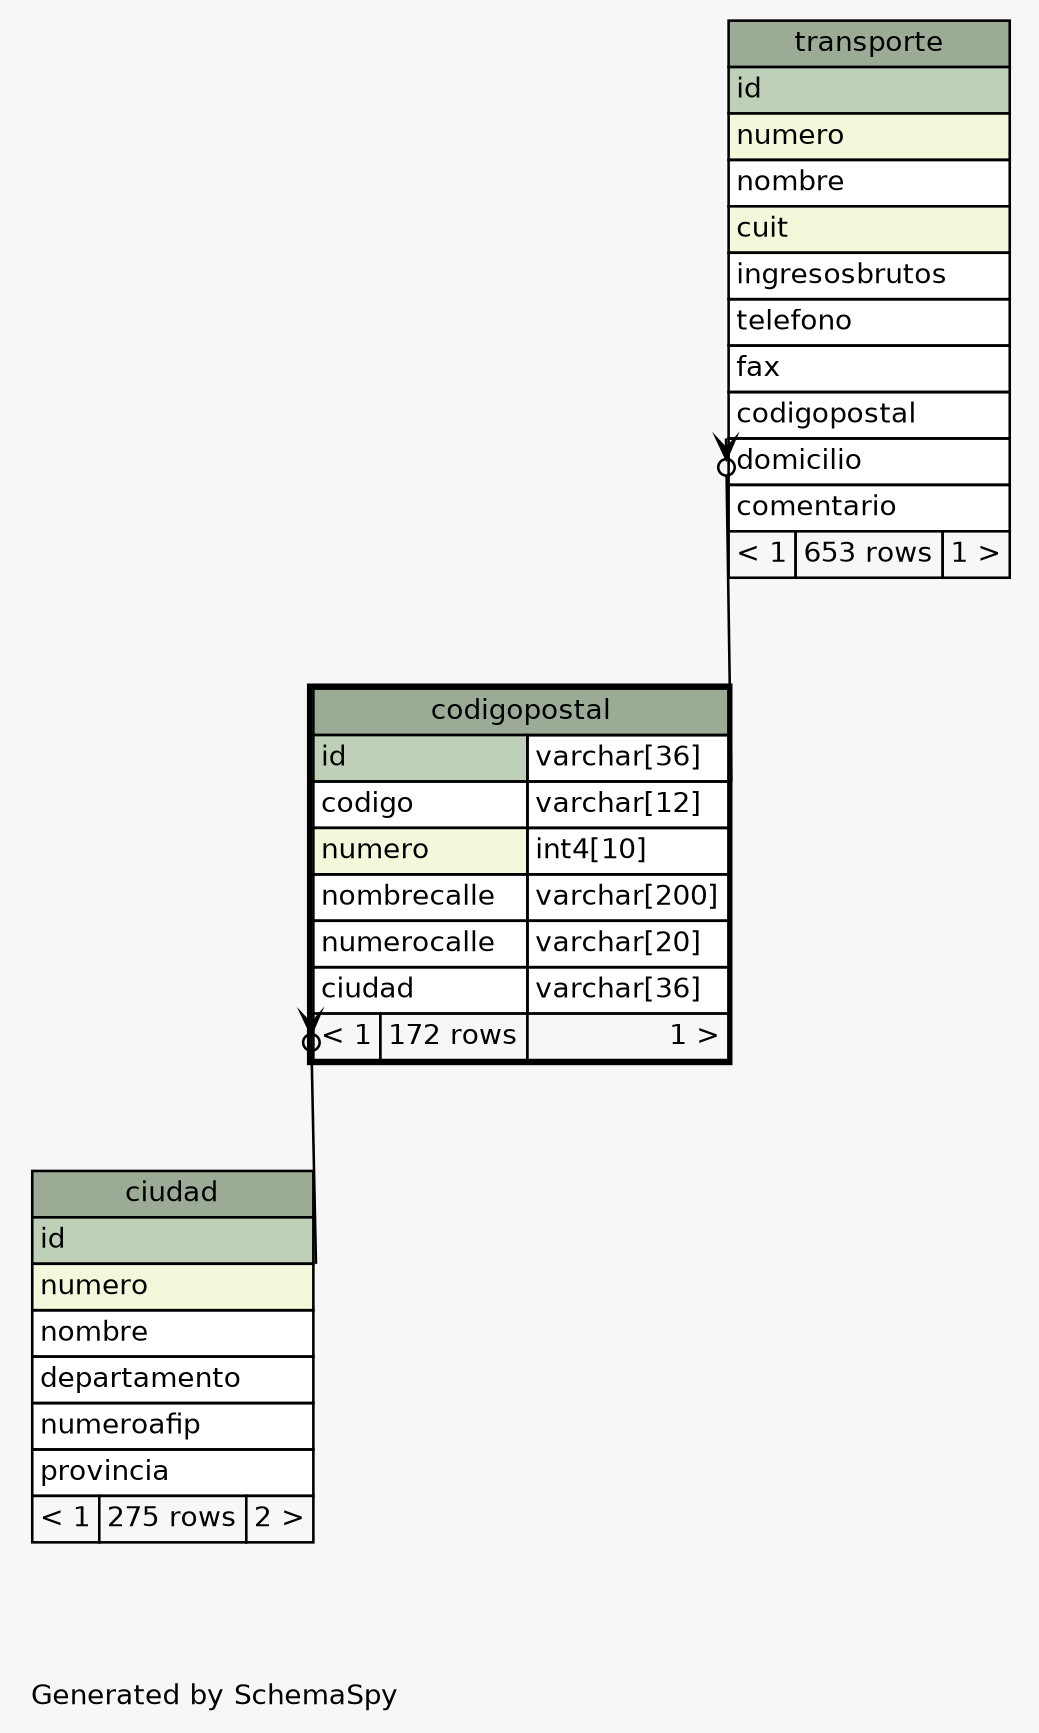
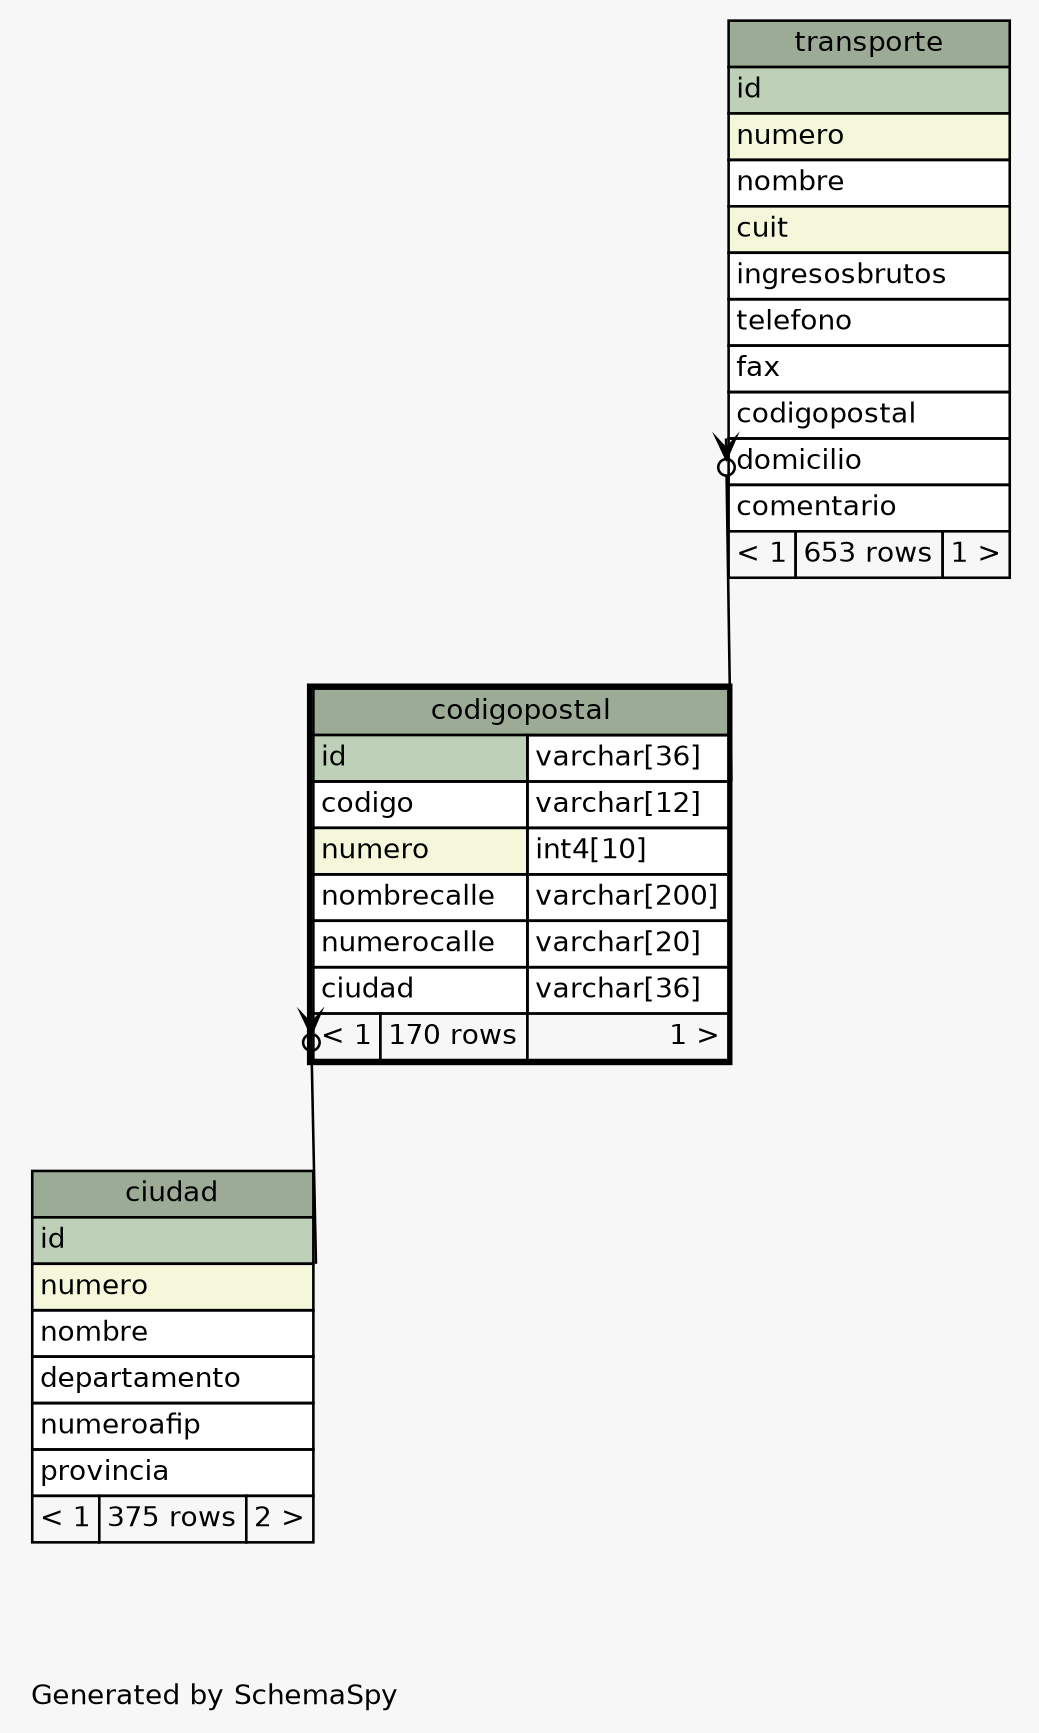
node "codigopostal": text "172 rows" -> "170 rows"
node "ciudad": text "275 rows" -> "375 rows"
